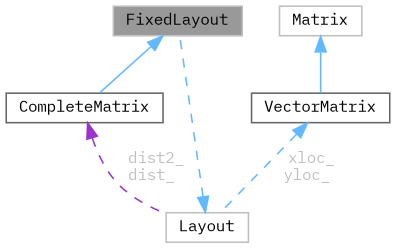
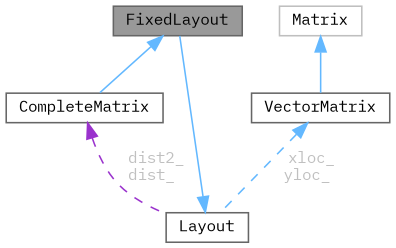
node "FixedLayout": color grey75 -> gray40
edge "FixedLayout" -> "Layout": style dashed -> solid
node "Layout": color grey75 -> gray40
